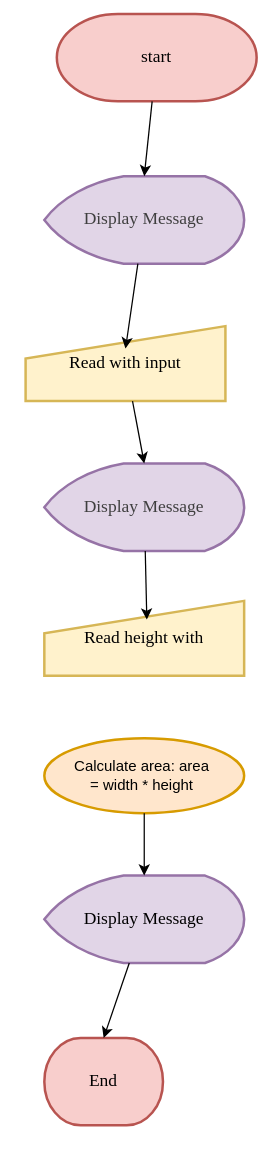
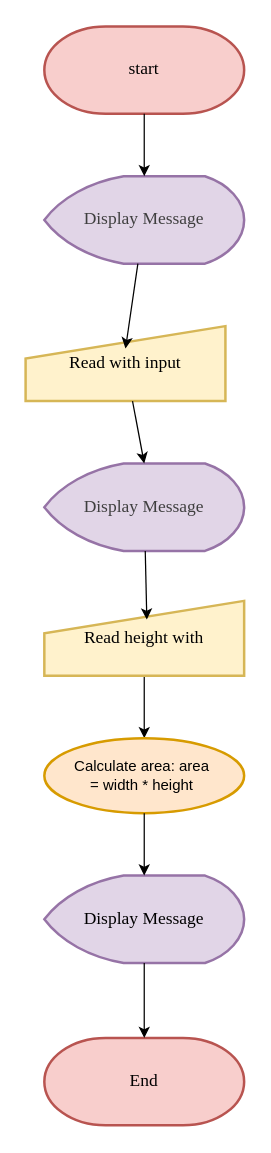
node "start": moved (157, 57) -> (144, 69)
edge "Read height with" -> "Calculate area: area = width * height": added
node "End": size 119x88 -> 200x88
